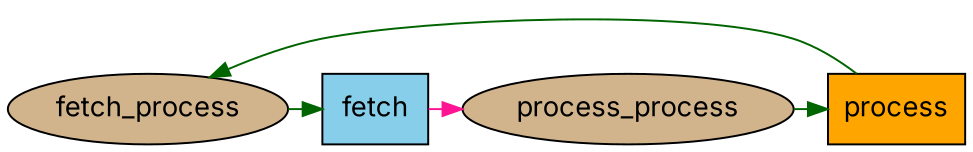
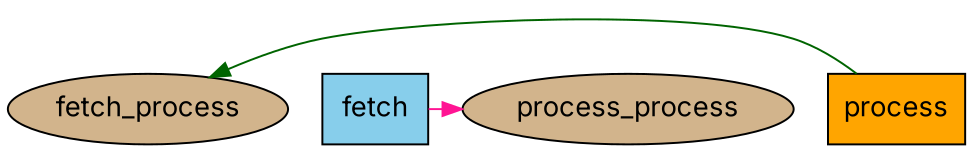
edge "fetch_process" -> "fetch": removed
edge "process_process" -> "process": removed
